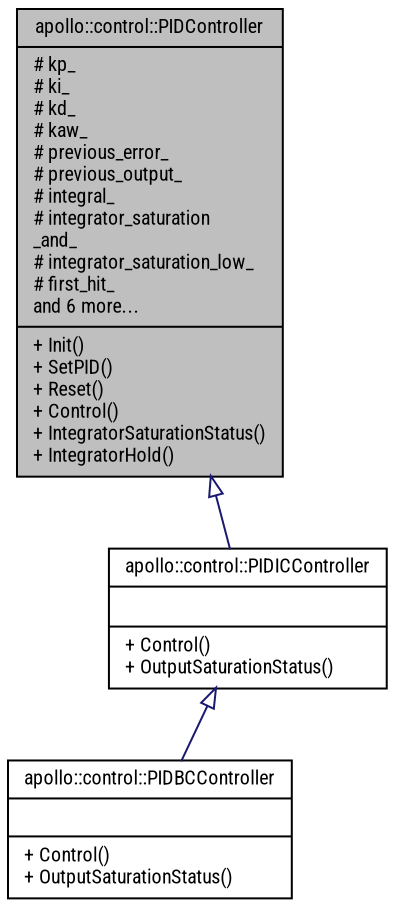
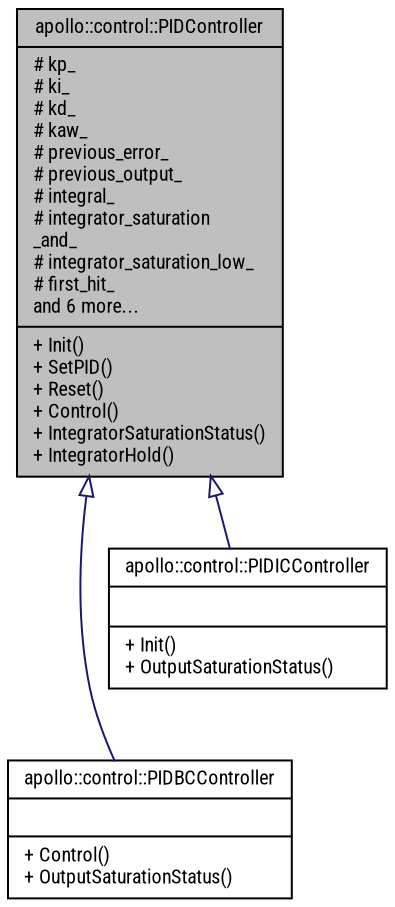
node "apollo::control::PIDICController": text "+ Control()" -> "+ Init()"
edge "apollo::control::PIDBCController" -> "apollo::control::PIDICController": now "apollo::control::PIDBCController" -> "apollo::control::PIDController"
